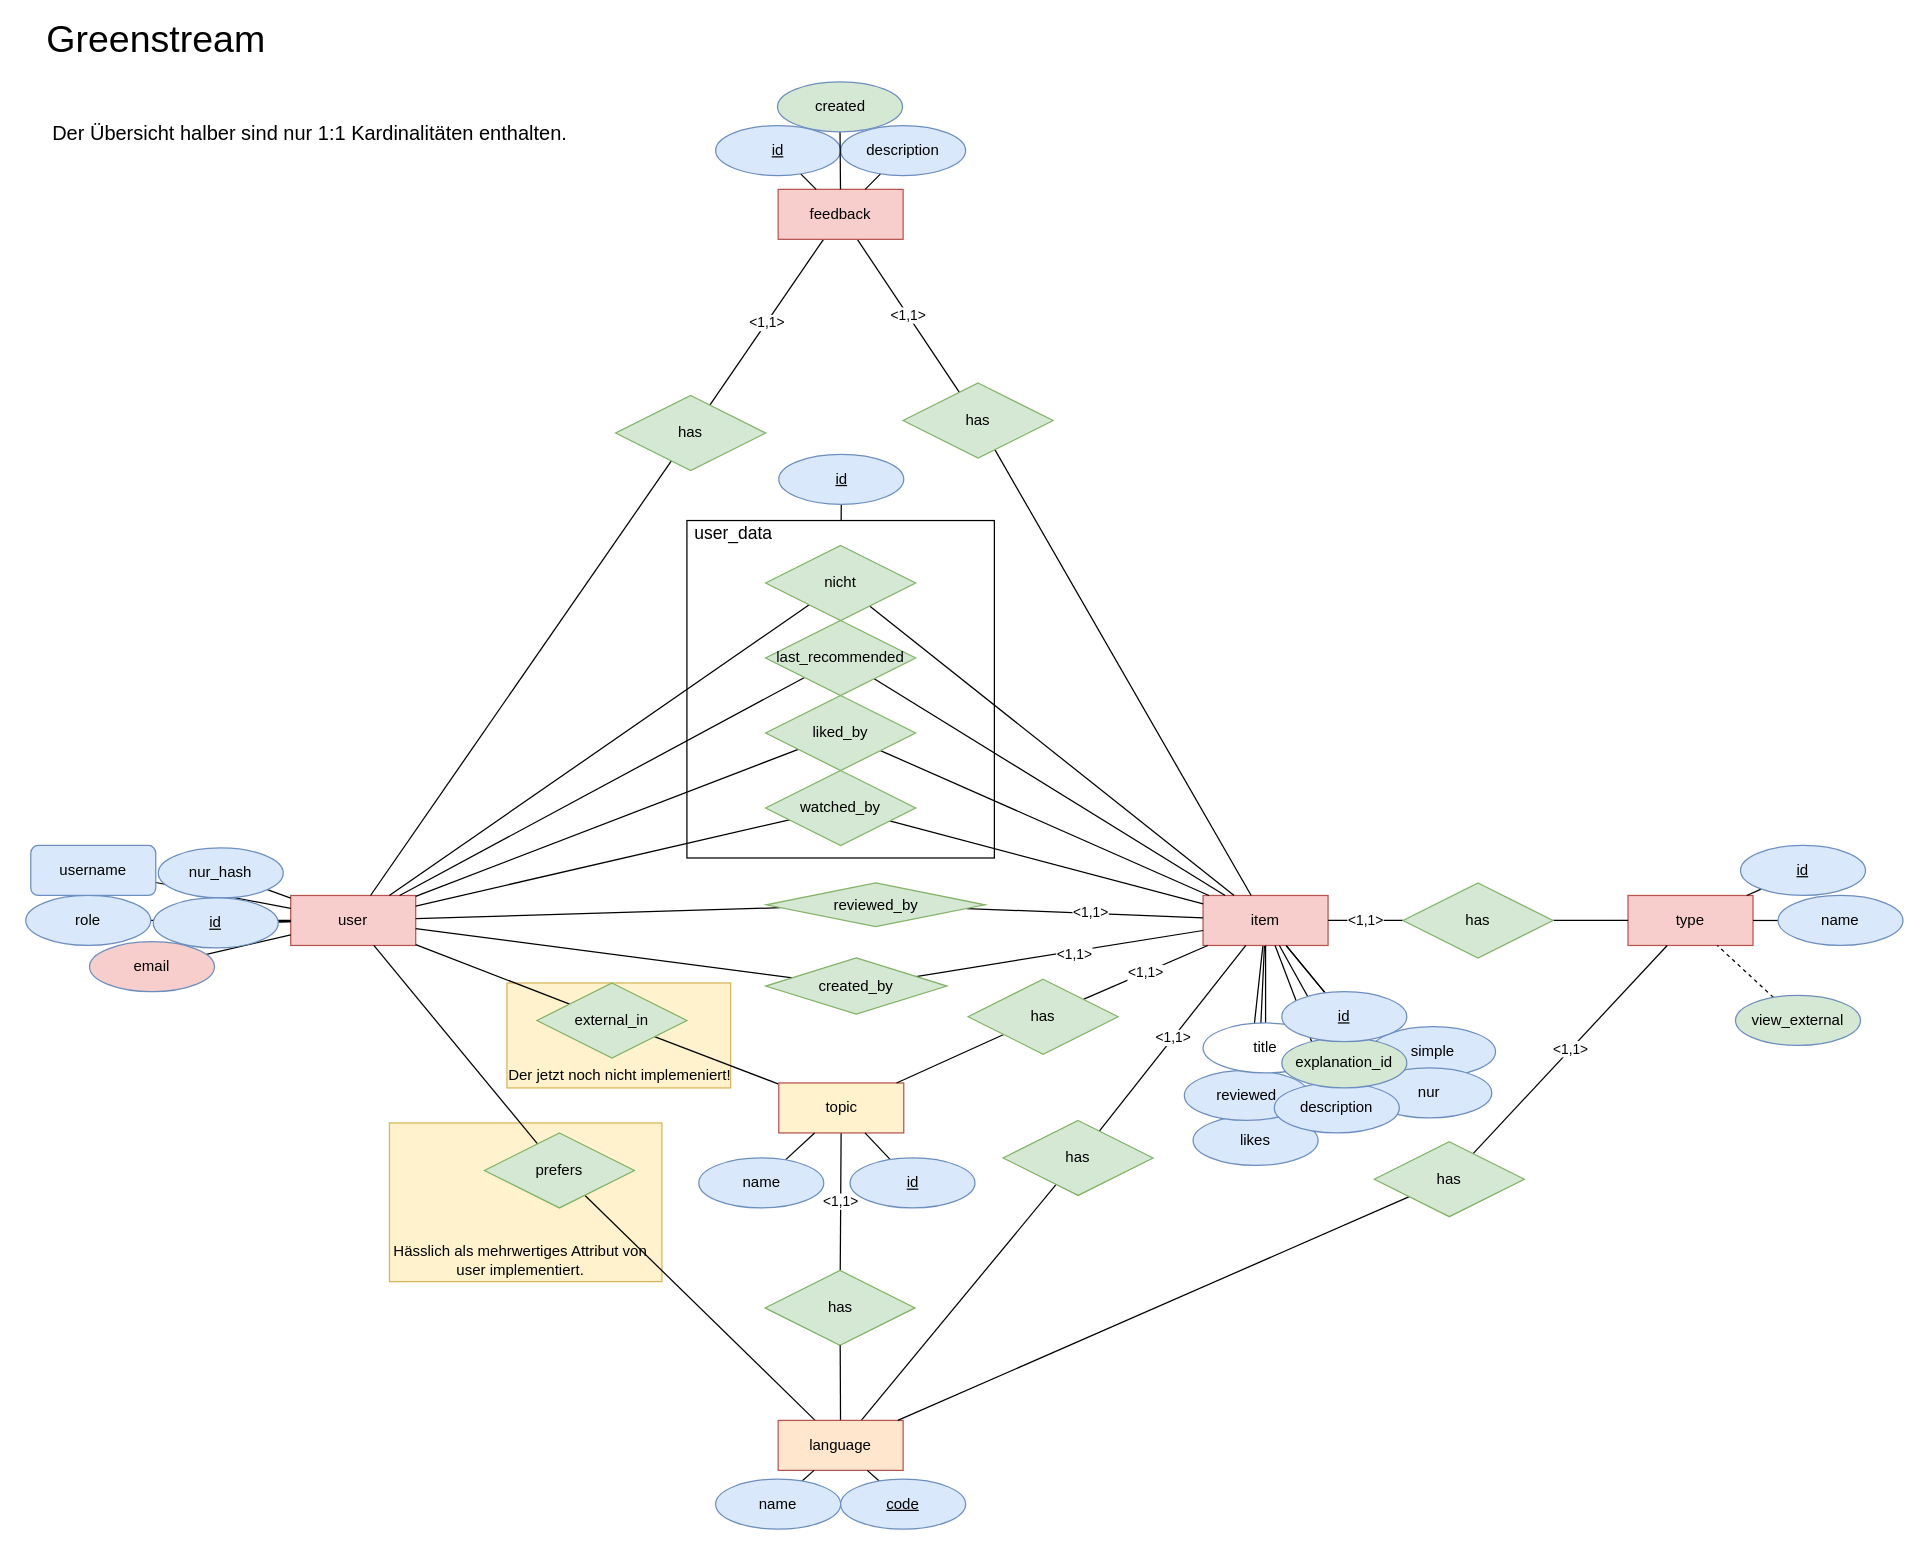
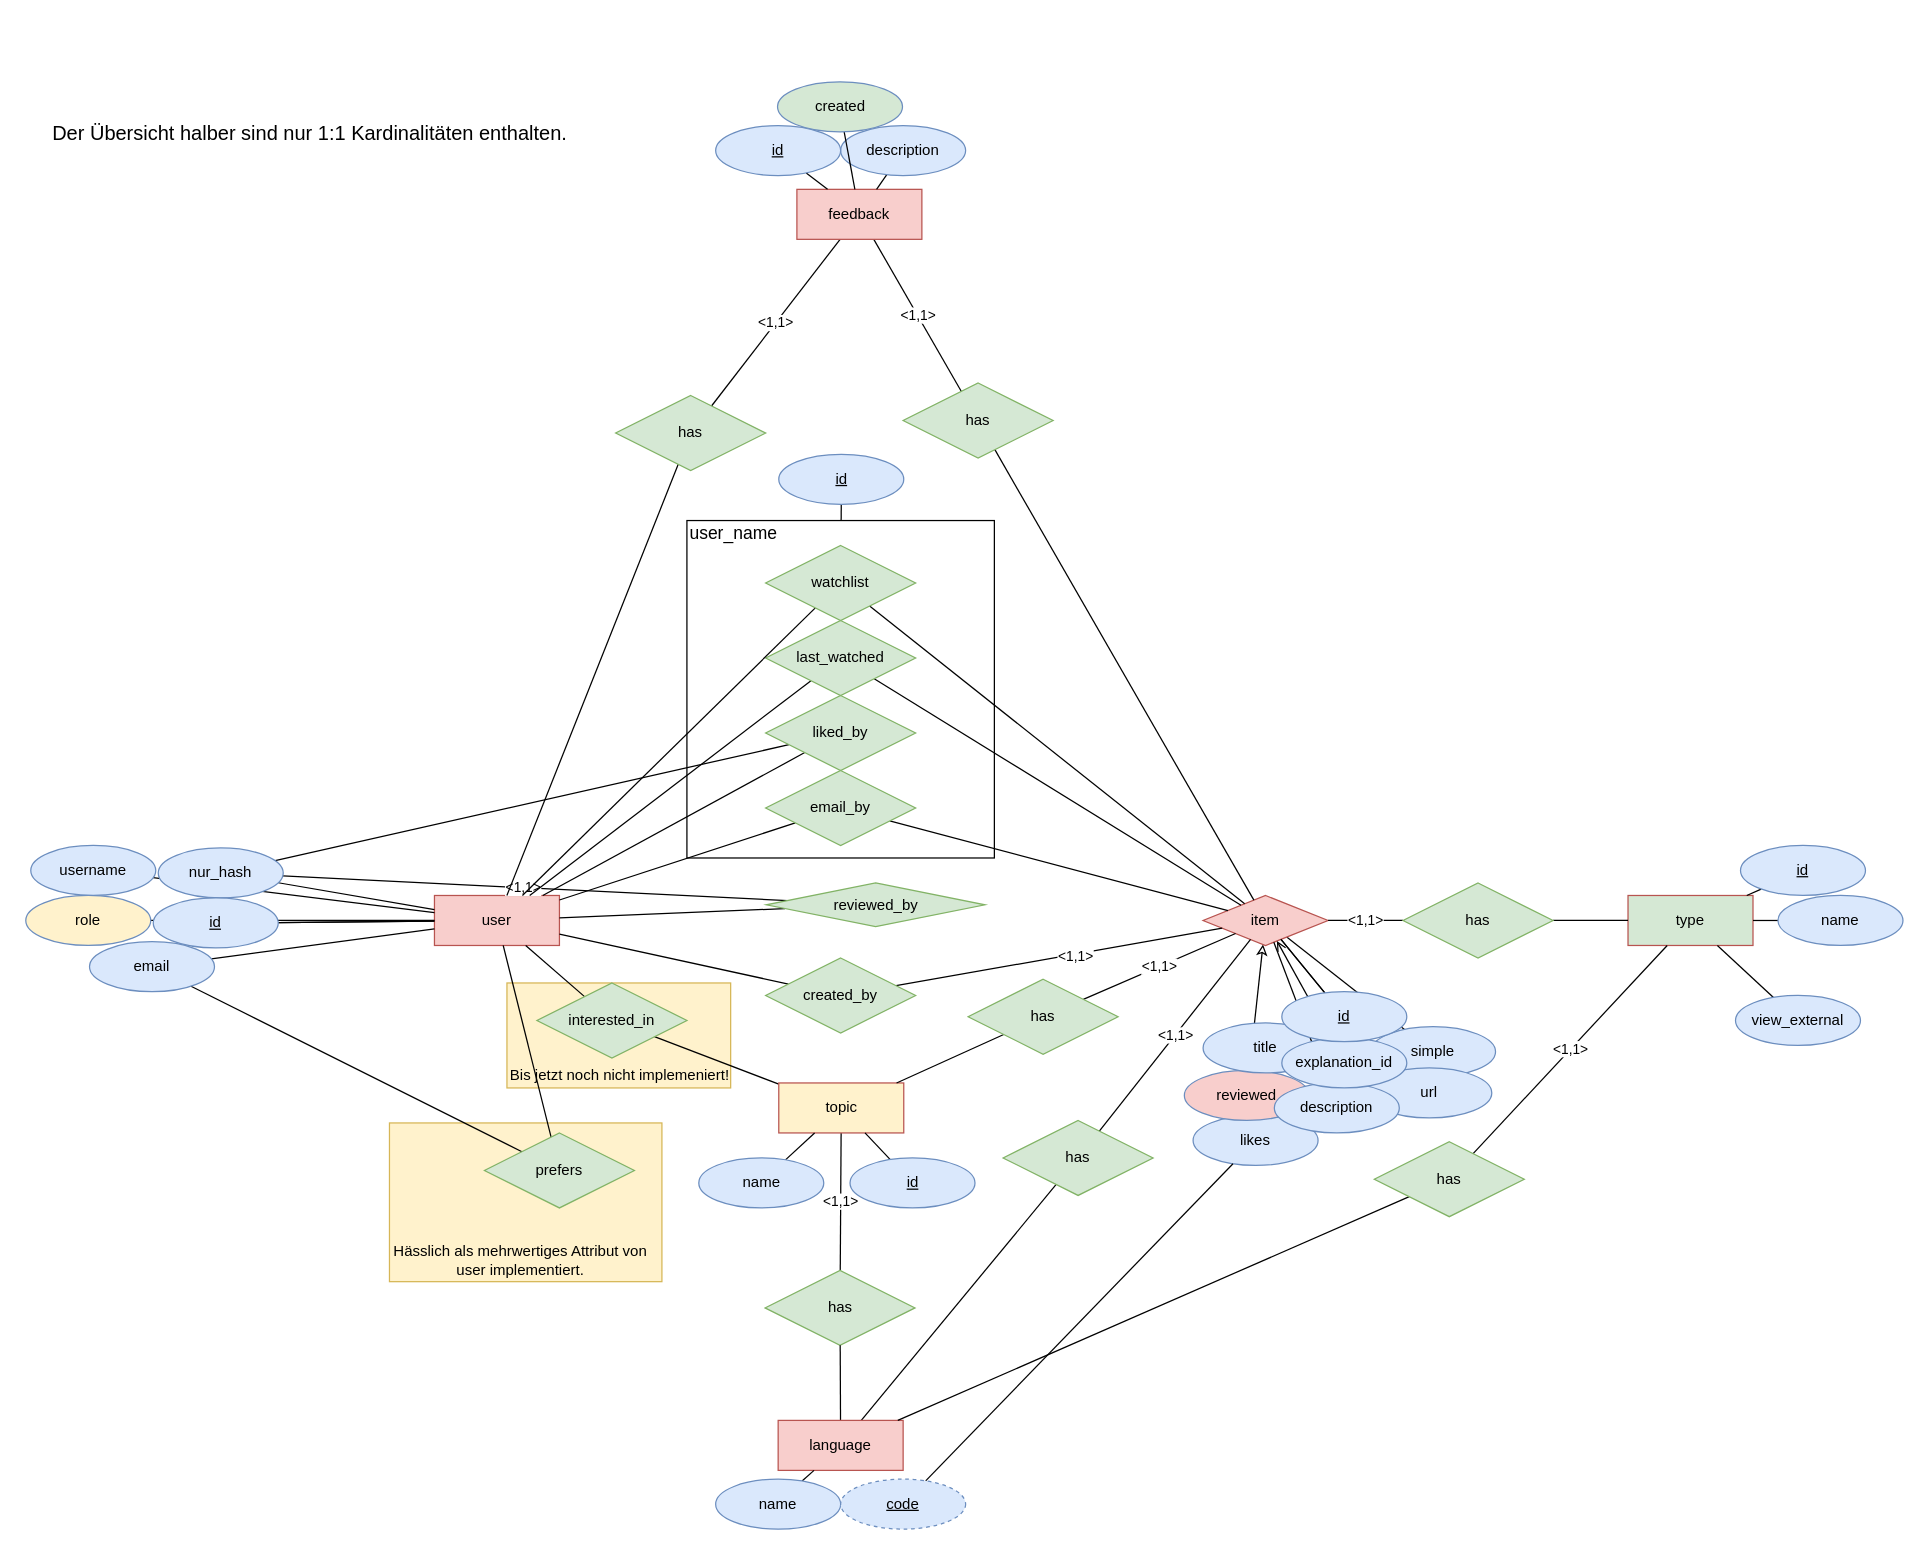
node "Greenstream": removed
node "feedback": moved (841, 214) -> (859, 214)
node "user_data": label "user_data" -> "user_name"
node "nicht": label "nicht" -> "watchlist"
node "last_recommended": label "last_recommended" -> "last_watched"
node "watched_by": label "watched_by" -> "email_by"
edge "liked_by" -- "item": now "liked_by" -- "nur_hash"
node "username": shape rounded rectangle -> ellipse
edge "reviewed_by" -- "item": now "reviewed_by" -- "nur_hash"
node "role": fillcolor #dae8fc -> #fff2cc
node "user": moved (353, 921) -> (497, 921)
node "item": shape rectangle -> diamond
node "type": fillcolor #f8cecc -> #d5e8d4
edge "item" -- "explanation_id": arrowhead none -> open
edge "item" -- "simple": added
node "email": fillcolor #f8cecc -> #dae8fc
edge "type" -- "view_external": style dashed -> solid
edge "item" -- "reviewed": arrowhead none -> classic
edge "item" -- "title": now "explanation_id" -- "title"
node "created_by": size 181x56 -> 150x75
edge "item" -- "likes": removed
node "external_in": label "external_in" -> "interested_in"
node "view_external": fillcolor #d5e8d4 -> #dae8fc
node "title": fillcolor #ffffff -> #dae8fc
node "explanation_id": fillcolor #d5e8d4 -> #dae8fc
node "Der jetzt noch nicht implemeniert!": label "Der jetzt noch nicht implemeniert!" -> "Bis jetzt noch nicht implemeniert!"
node "nur": label "nur" -> "url"
node "reviewed": fillcolor #dae8fc -> #f8cecc
edge "prefers" -- "language": now "prefers" -- "email"
node "language": fillcolor #ffe6cc -> #f8cecc
edge "language" -- "code": now "likes" -- "code"
node "code": style solid -> dashed
